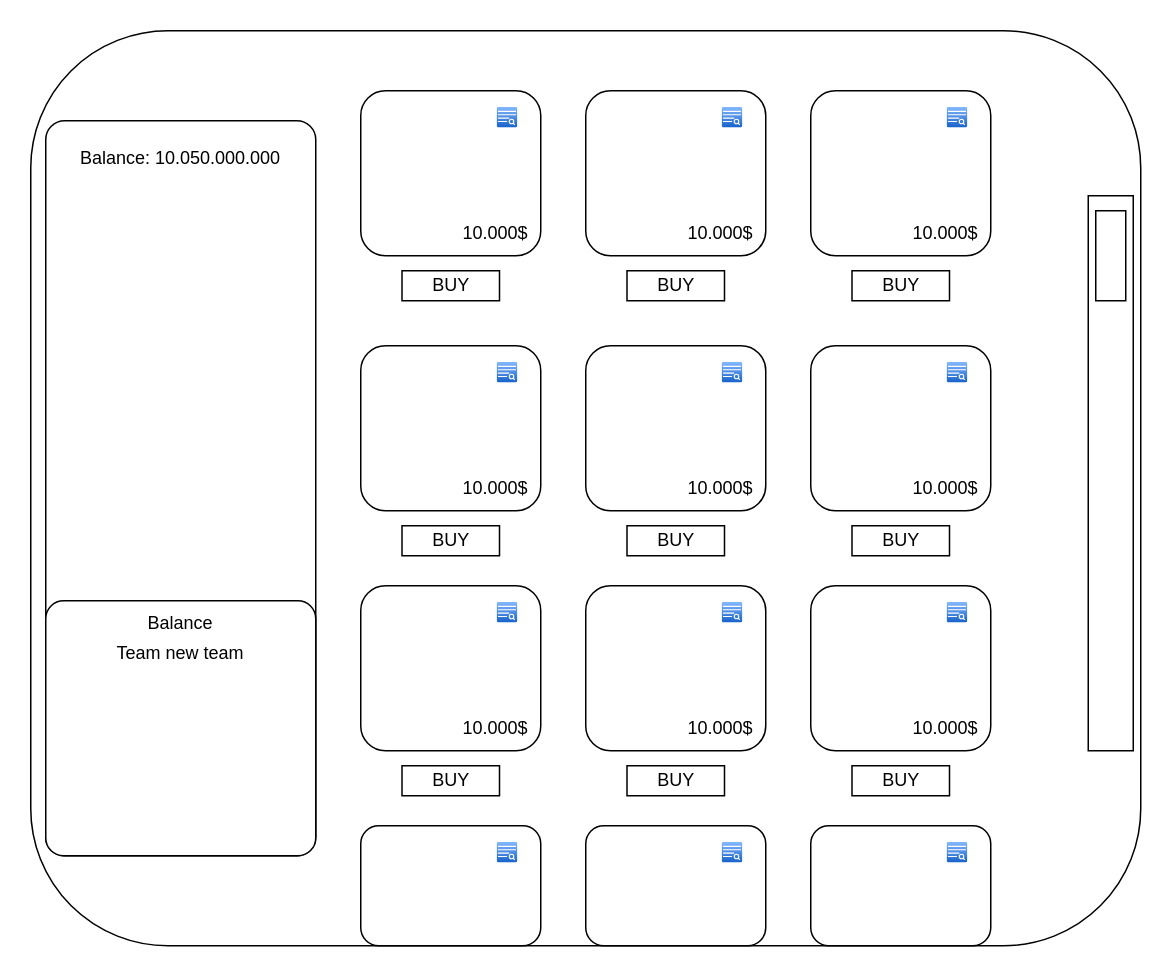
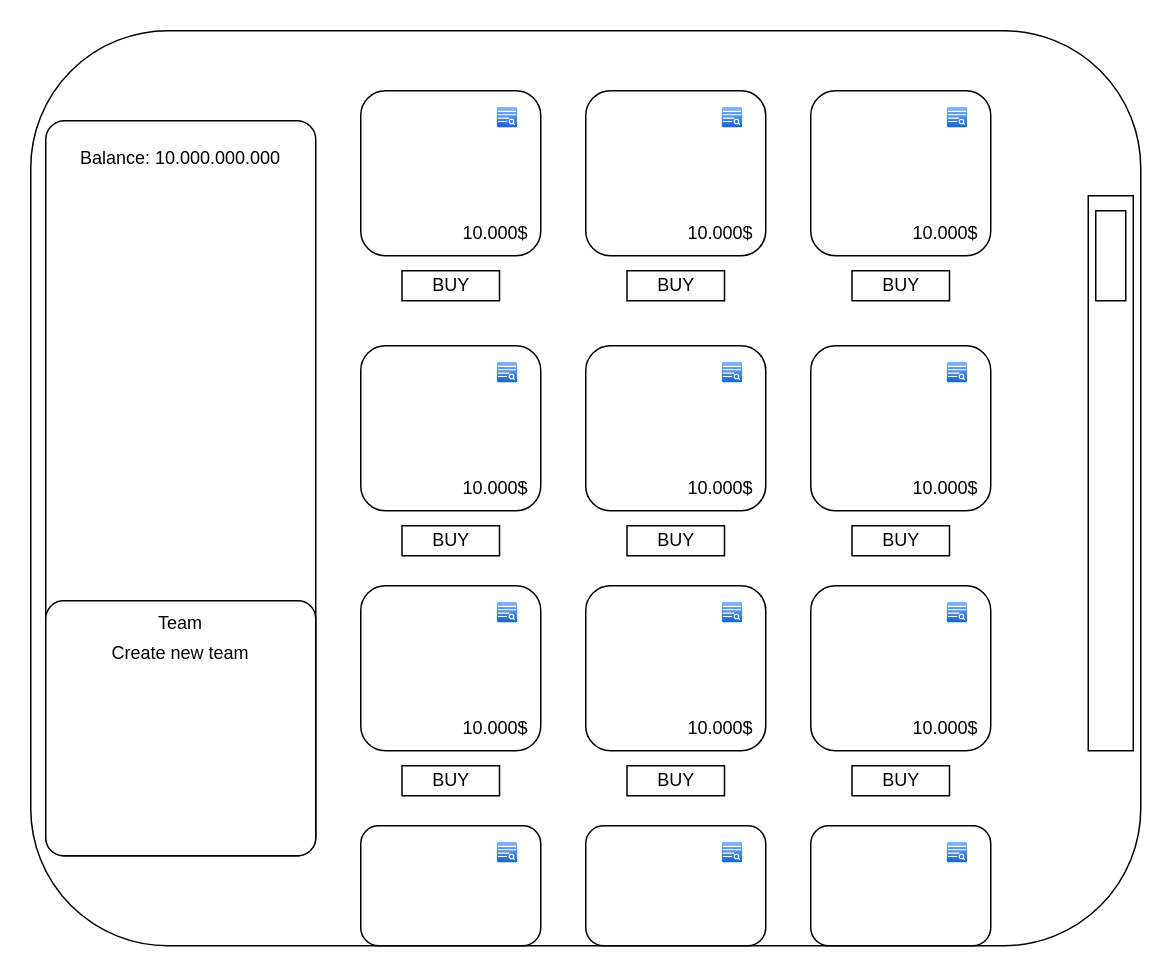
node "Balance: 10.050.000.000": label "Balance: 10.050.000.000" -> "Balance: 10.000.000.000"
node "Balance": label "Balance" -> "Team"
node "Team new team": label "Team new team" -> "Create new team"
